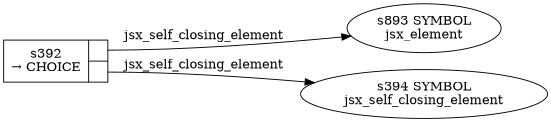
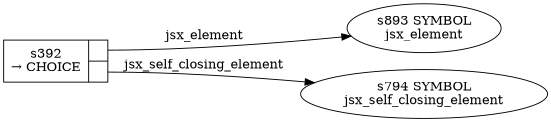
edge "s392" -> "s893 SYMBOL jsx_element": label "jsx_self_closing_element" -> "jsx_element"
node "s394 SYMBOL jsx_self_closing_element": label "s394 SYMBOL jsx_self_closing_element" -> "s794 SYMBOL jsx_self_closing_element"
